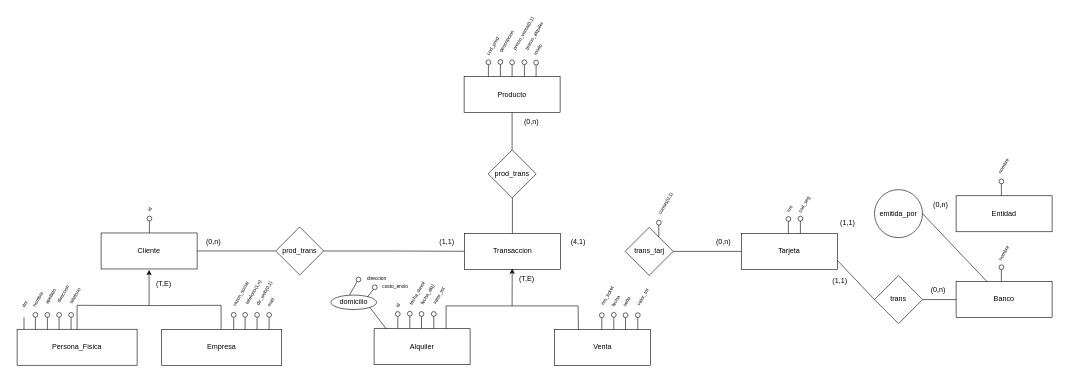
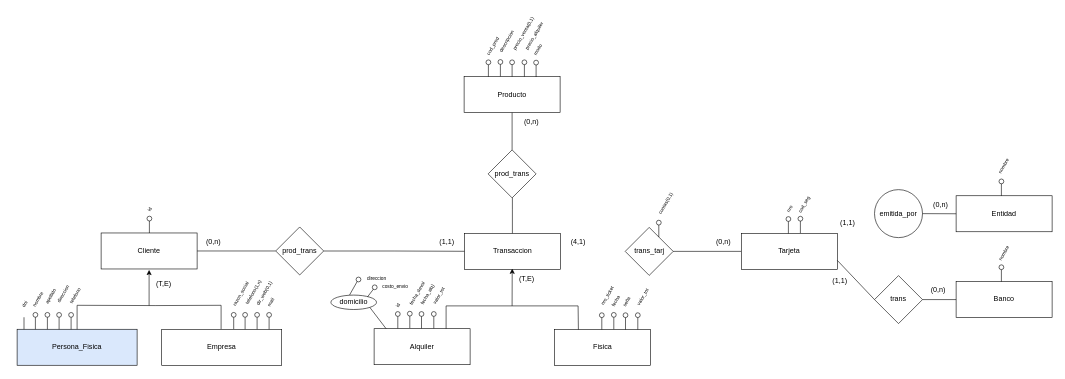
edge "emitida_por" -- "Banco": now "emitida_por" -- "Entidad"
node "Persona_Fisica": fillcolor #ffffff -> #dae8fc
node "Venta": label "Venta" -> "Fisica"
